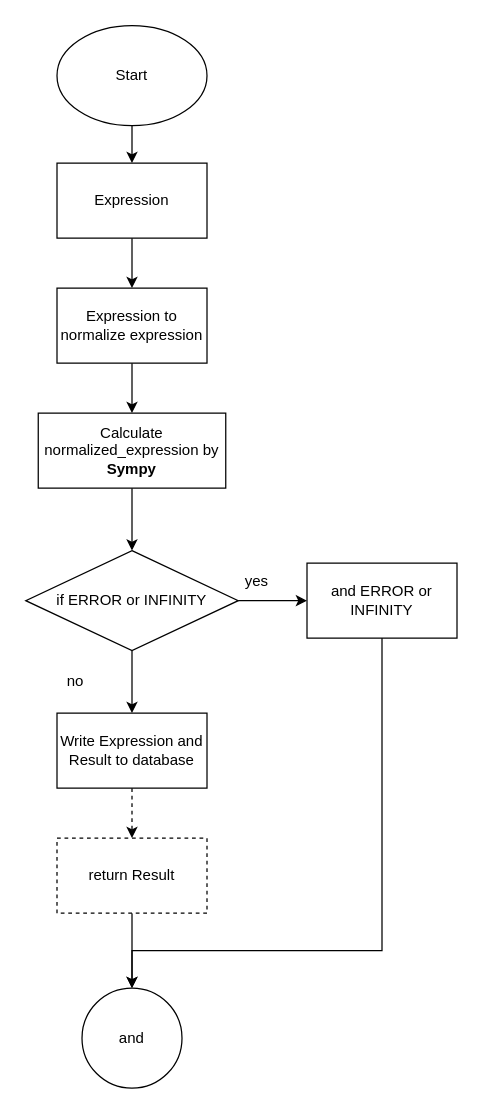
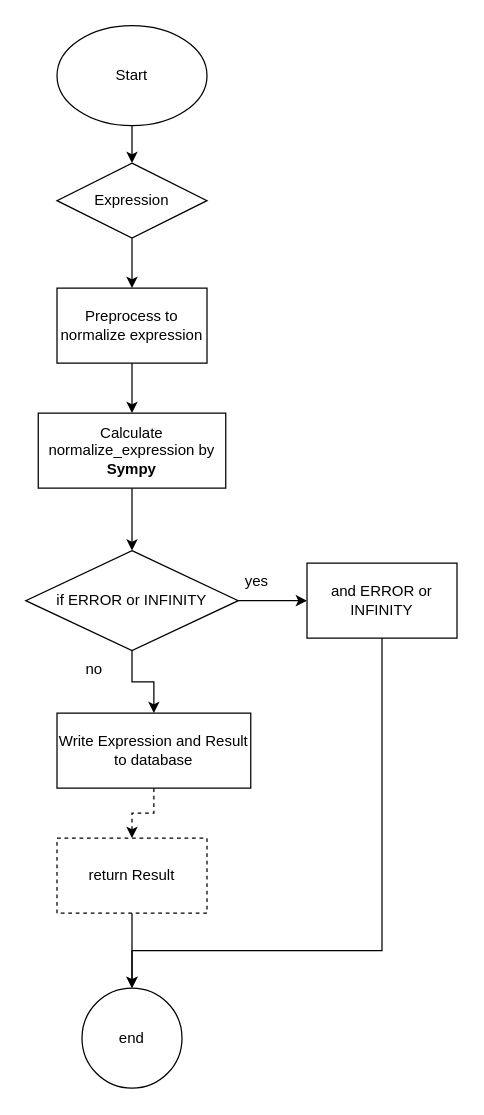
node "Expression": shape rectangle -> diamond
node "Expression to normalize expression": label "Expression to normalize expression" -> "Preprocess to normalize expression"
node "Calculate normalized_expression by Sympy": label "Calculate normalized_expression by Sympy" -> "Calculate normalize_expression by Sympy"
node "no": moved (76, 682) -> (94, 669)
node "Write Expression and Result to database": size 150x75 -> 194x75
node "and": label "and" -> "end"
